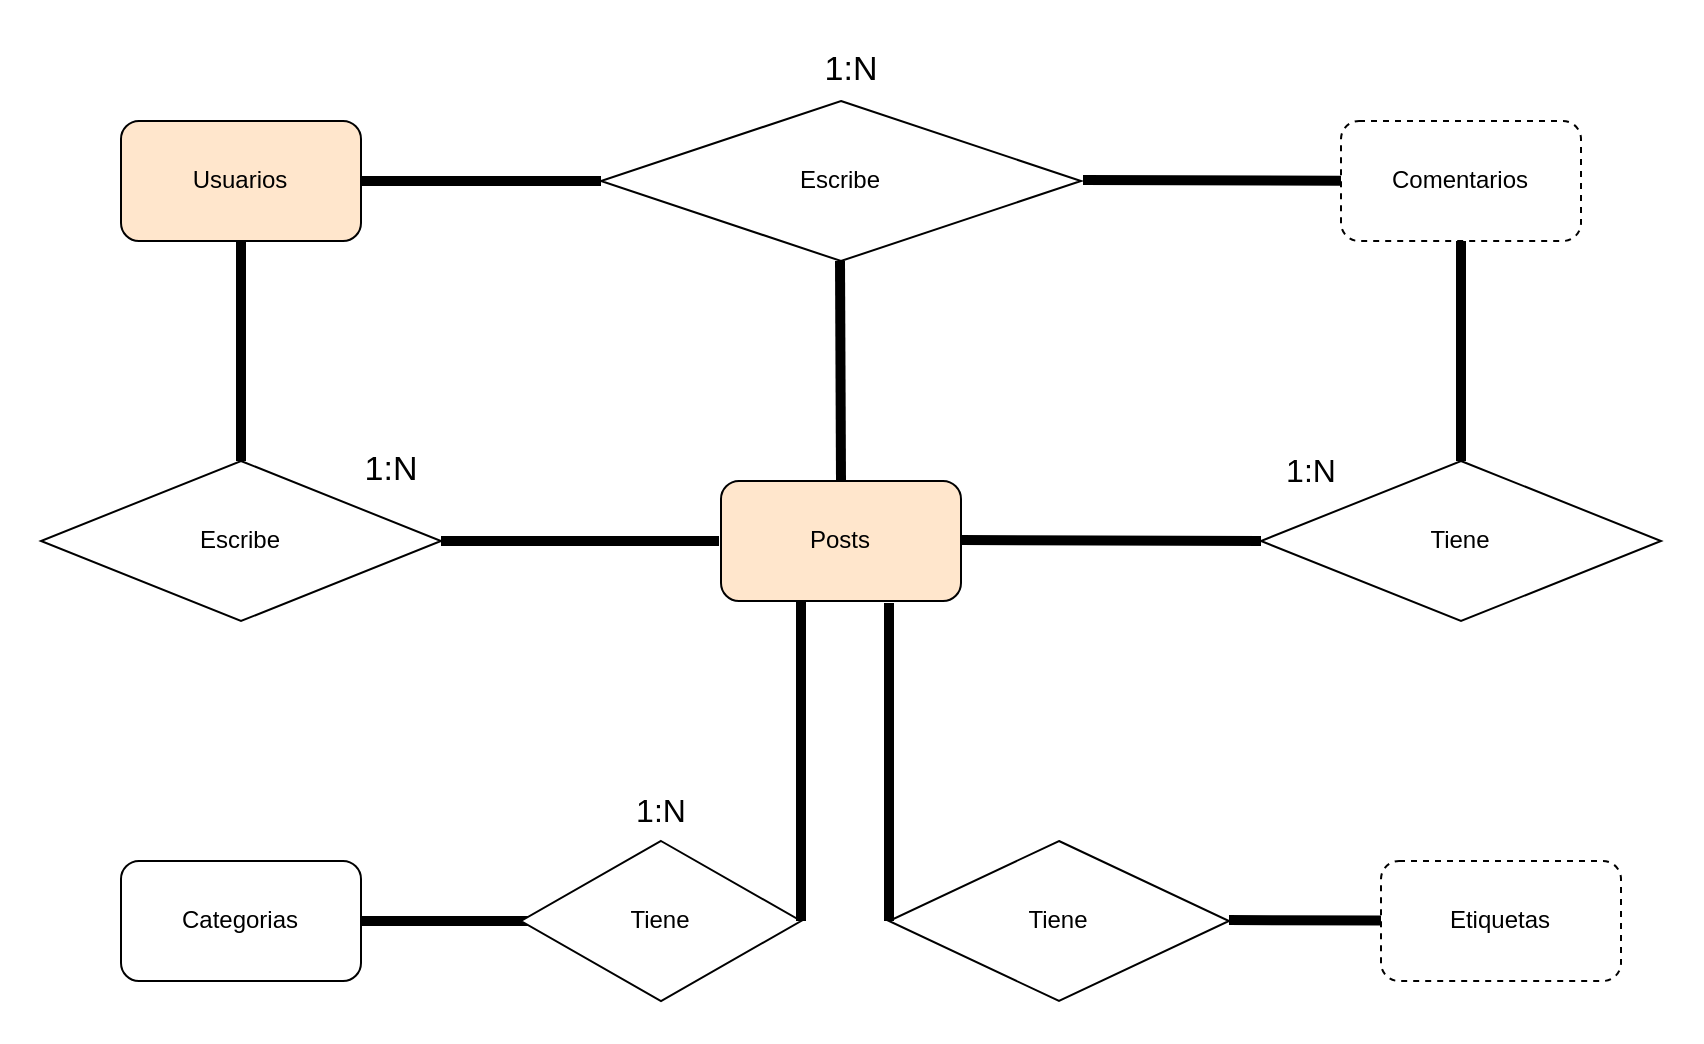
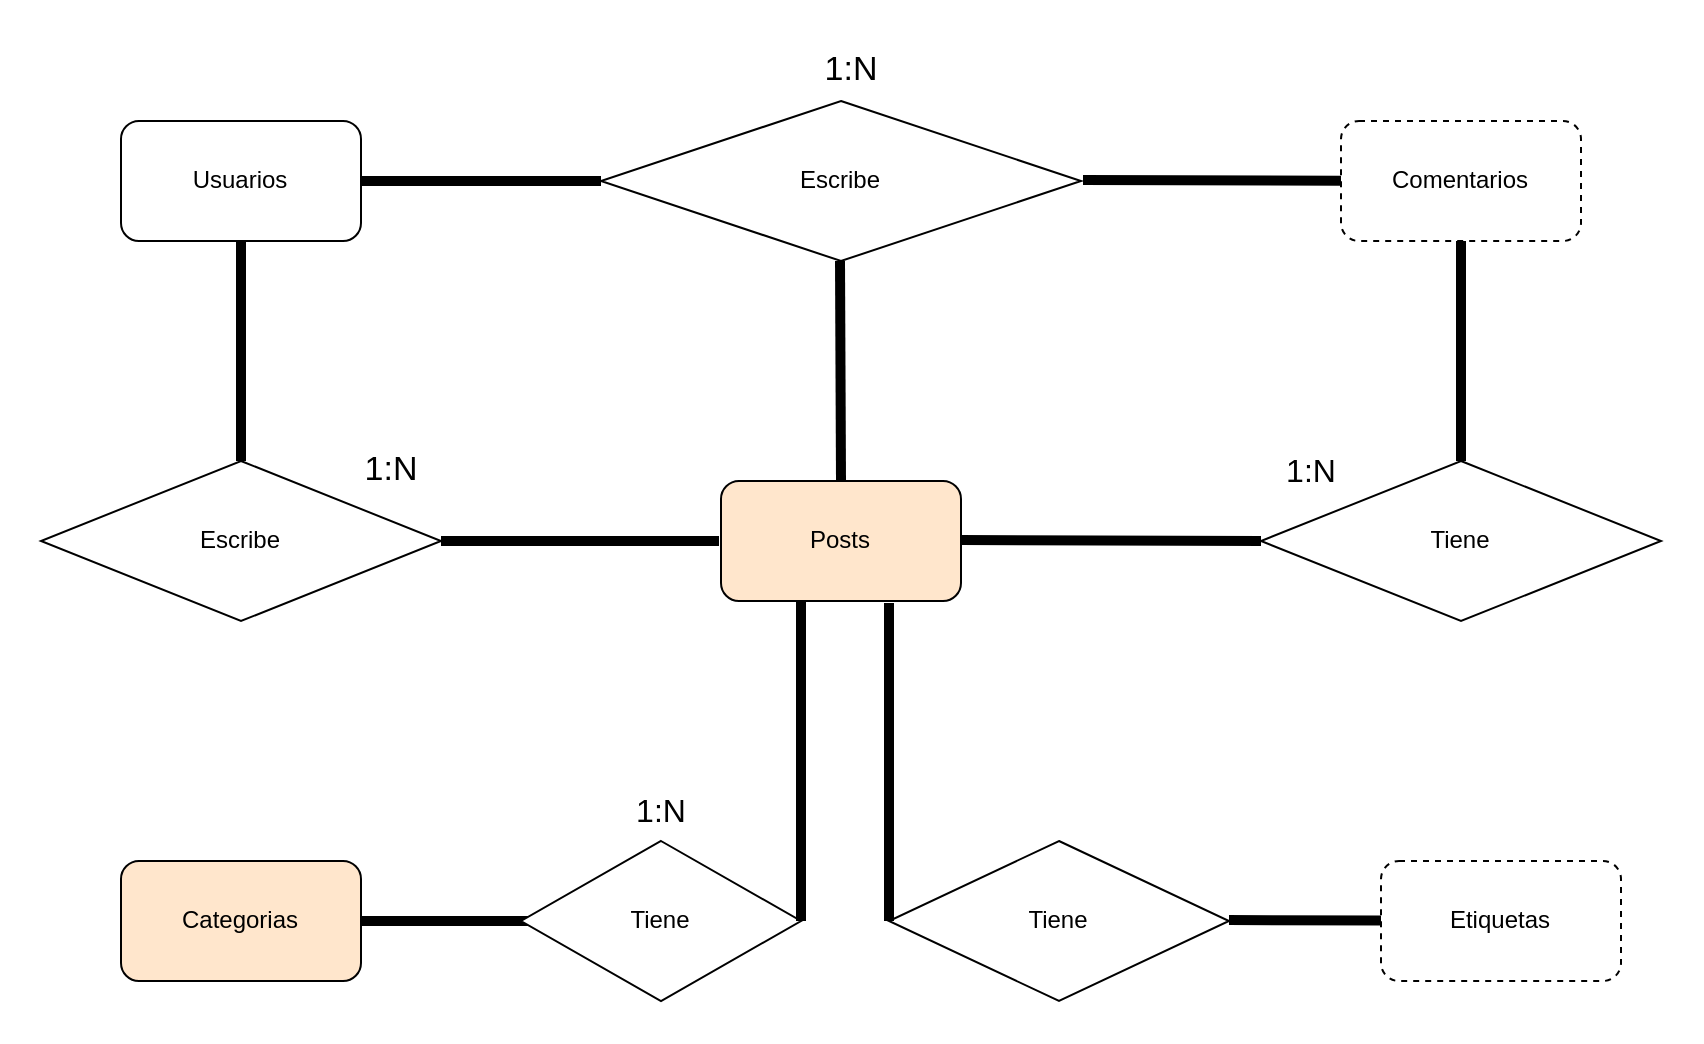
node "Usuarios": fillcolor #ffe6cc -> #ffffff
node "Categorias": fillcolor #ffffff -> #ffe6cc
